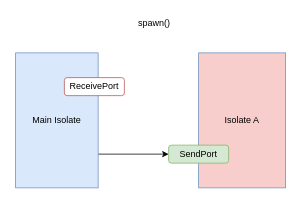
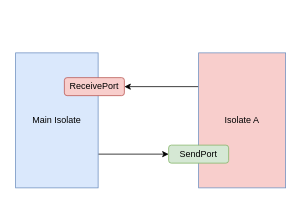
node "spawn()": removed
node "ReceivePort": fillcolor #ffffff -> #f8cecc
edge "Isolate A" -> "ReceivePort": added
